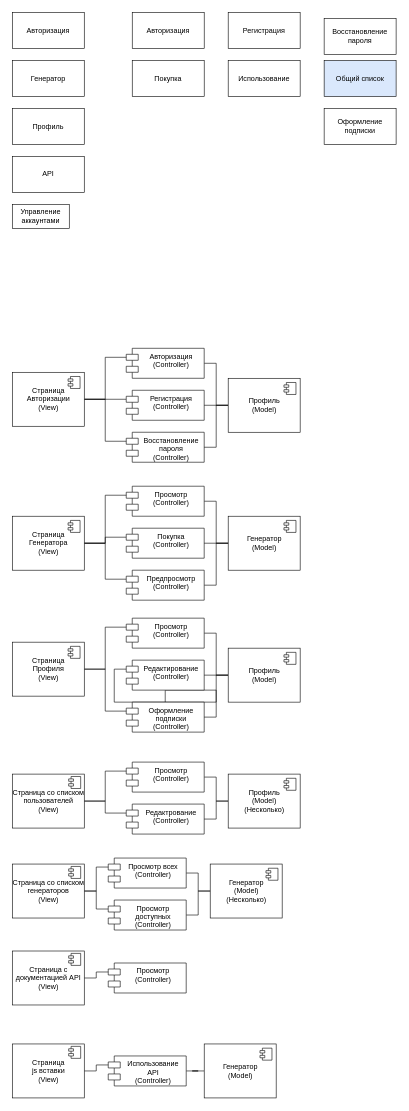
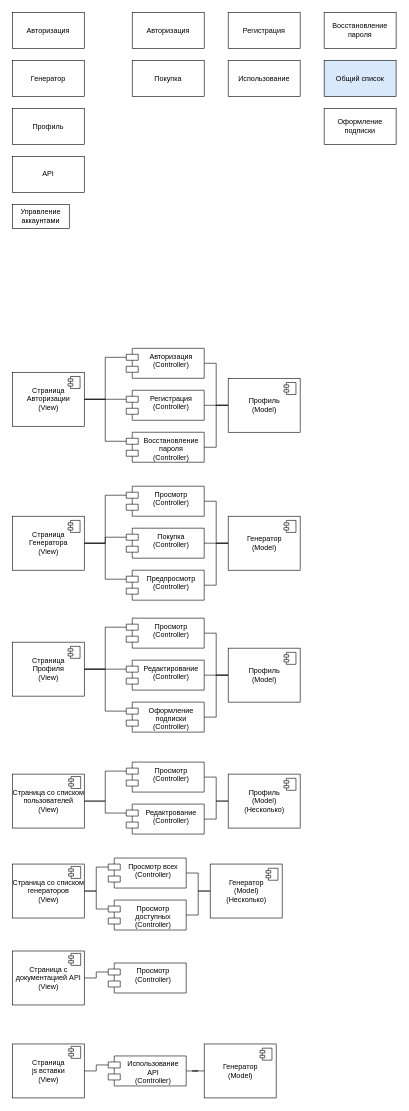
node "Восстановление пароля": moved (360, 36) -> (360, 30)
edge "Редактирование (Controller)" -- "Оформление подписки (Controller)": now "Редактирование (Controller)" -- "Страница Профиля (View)"
